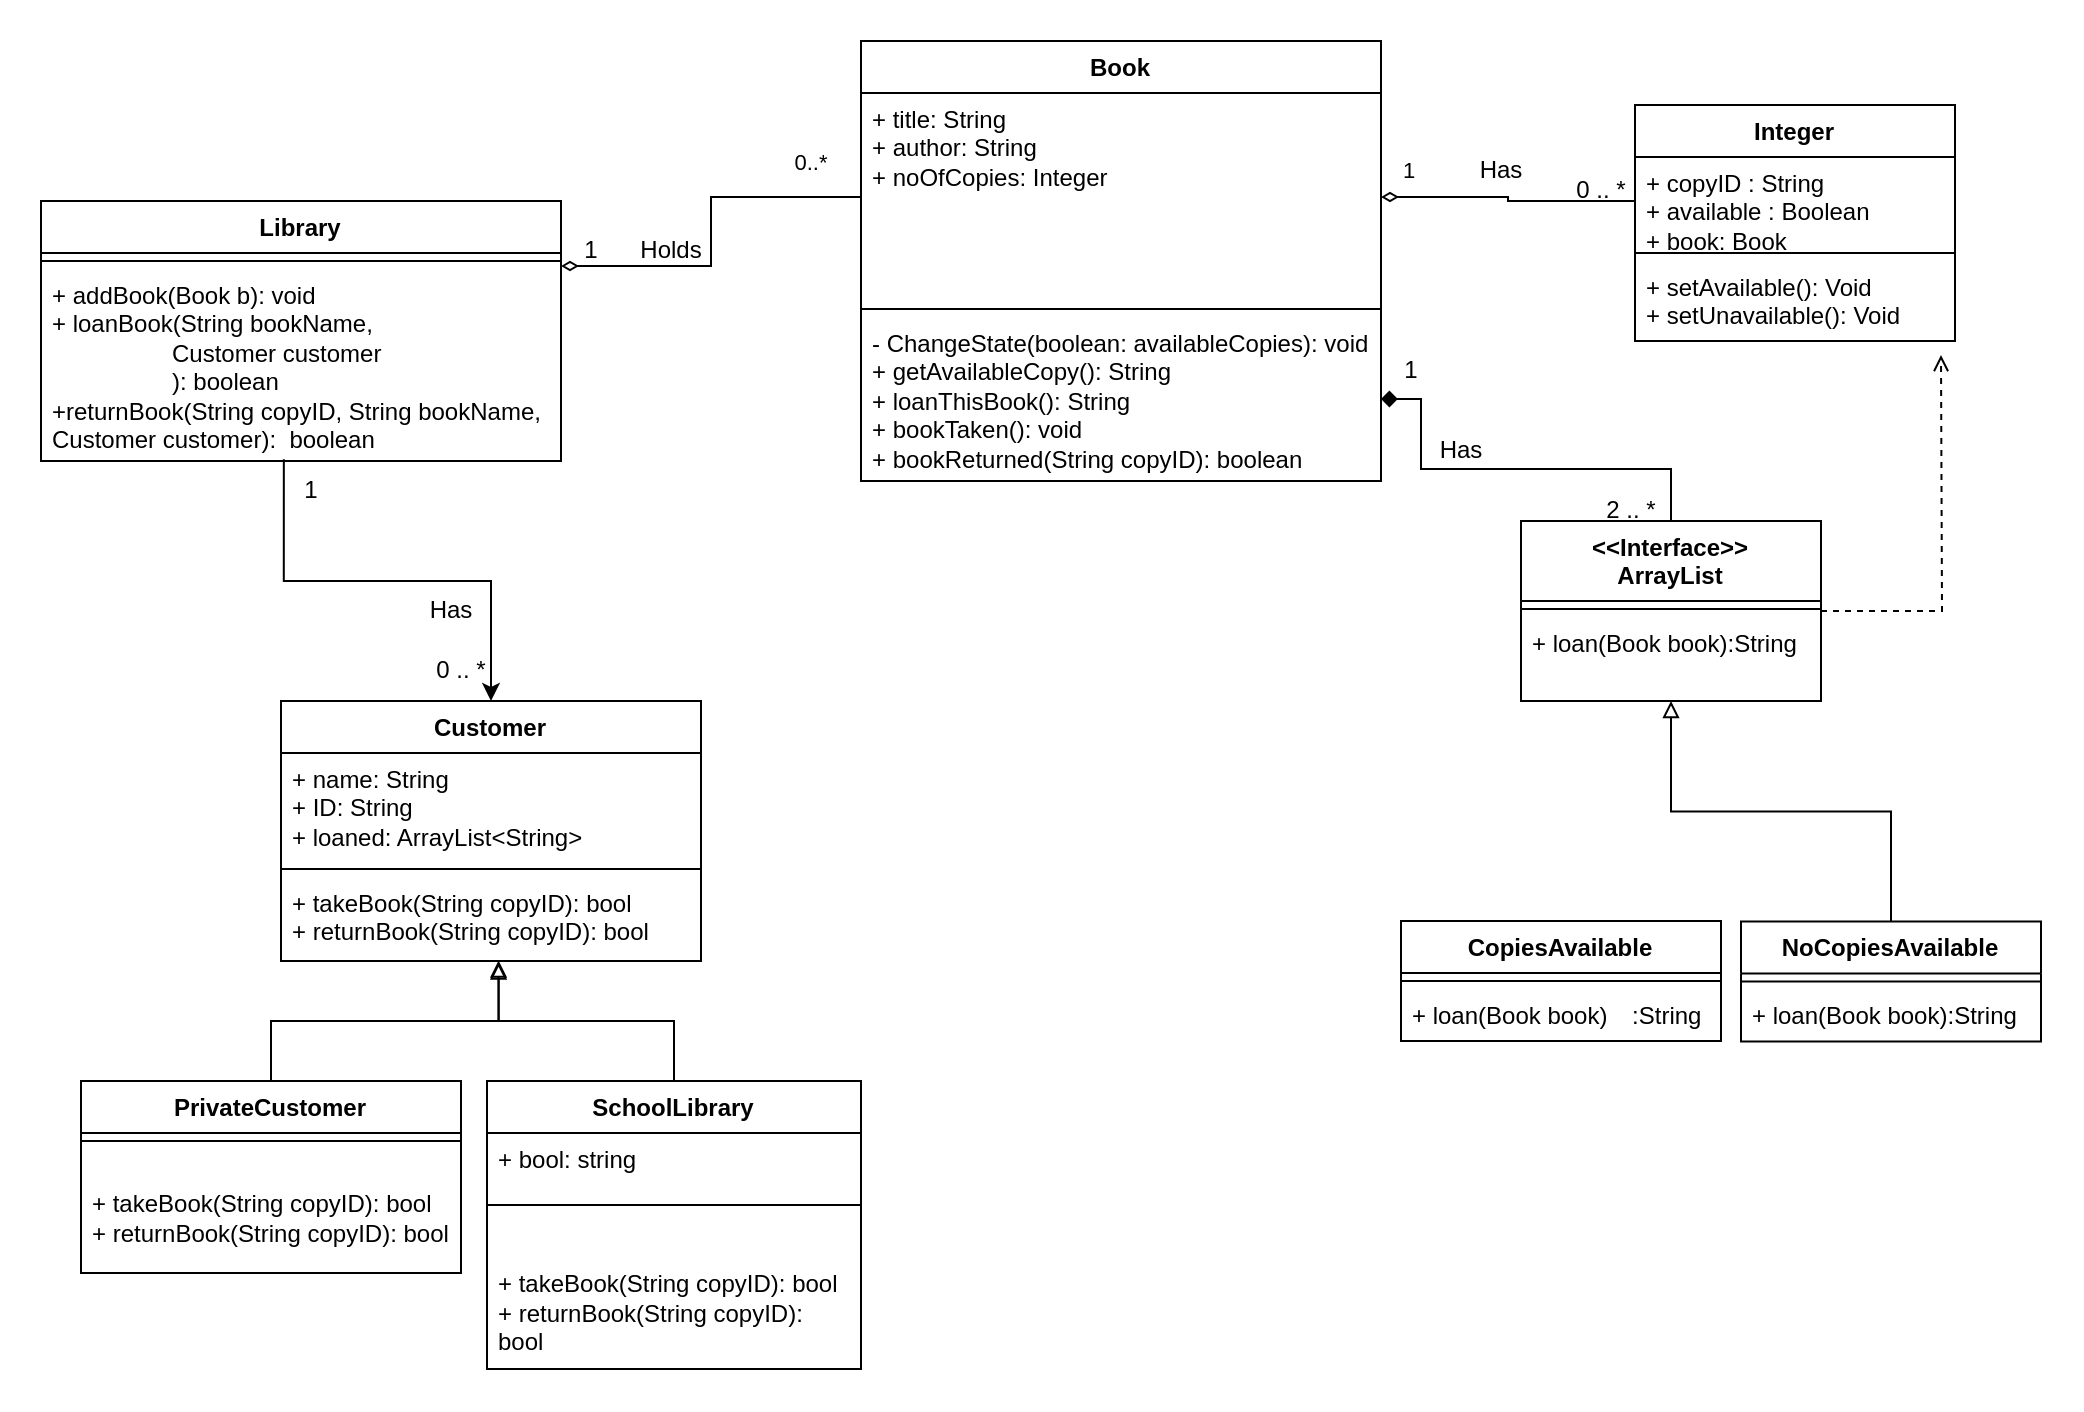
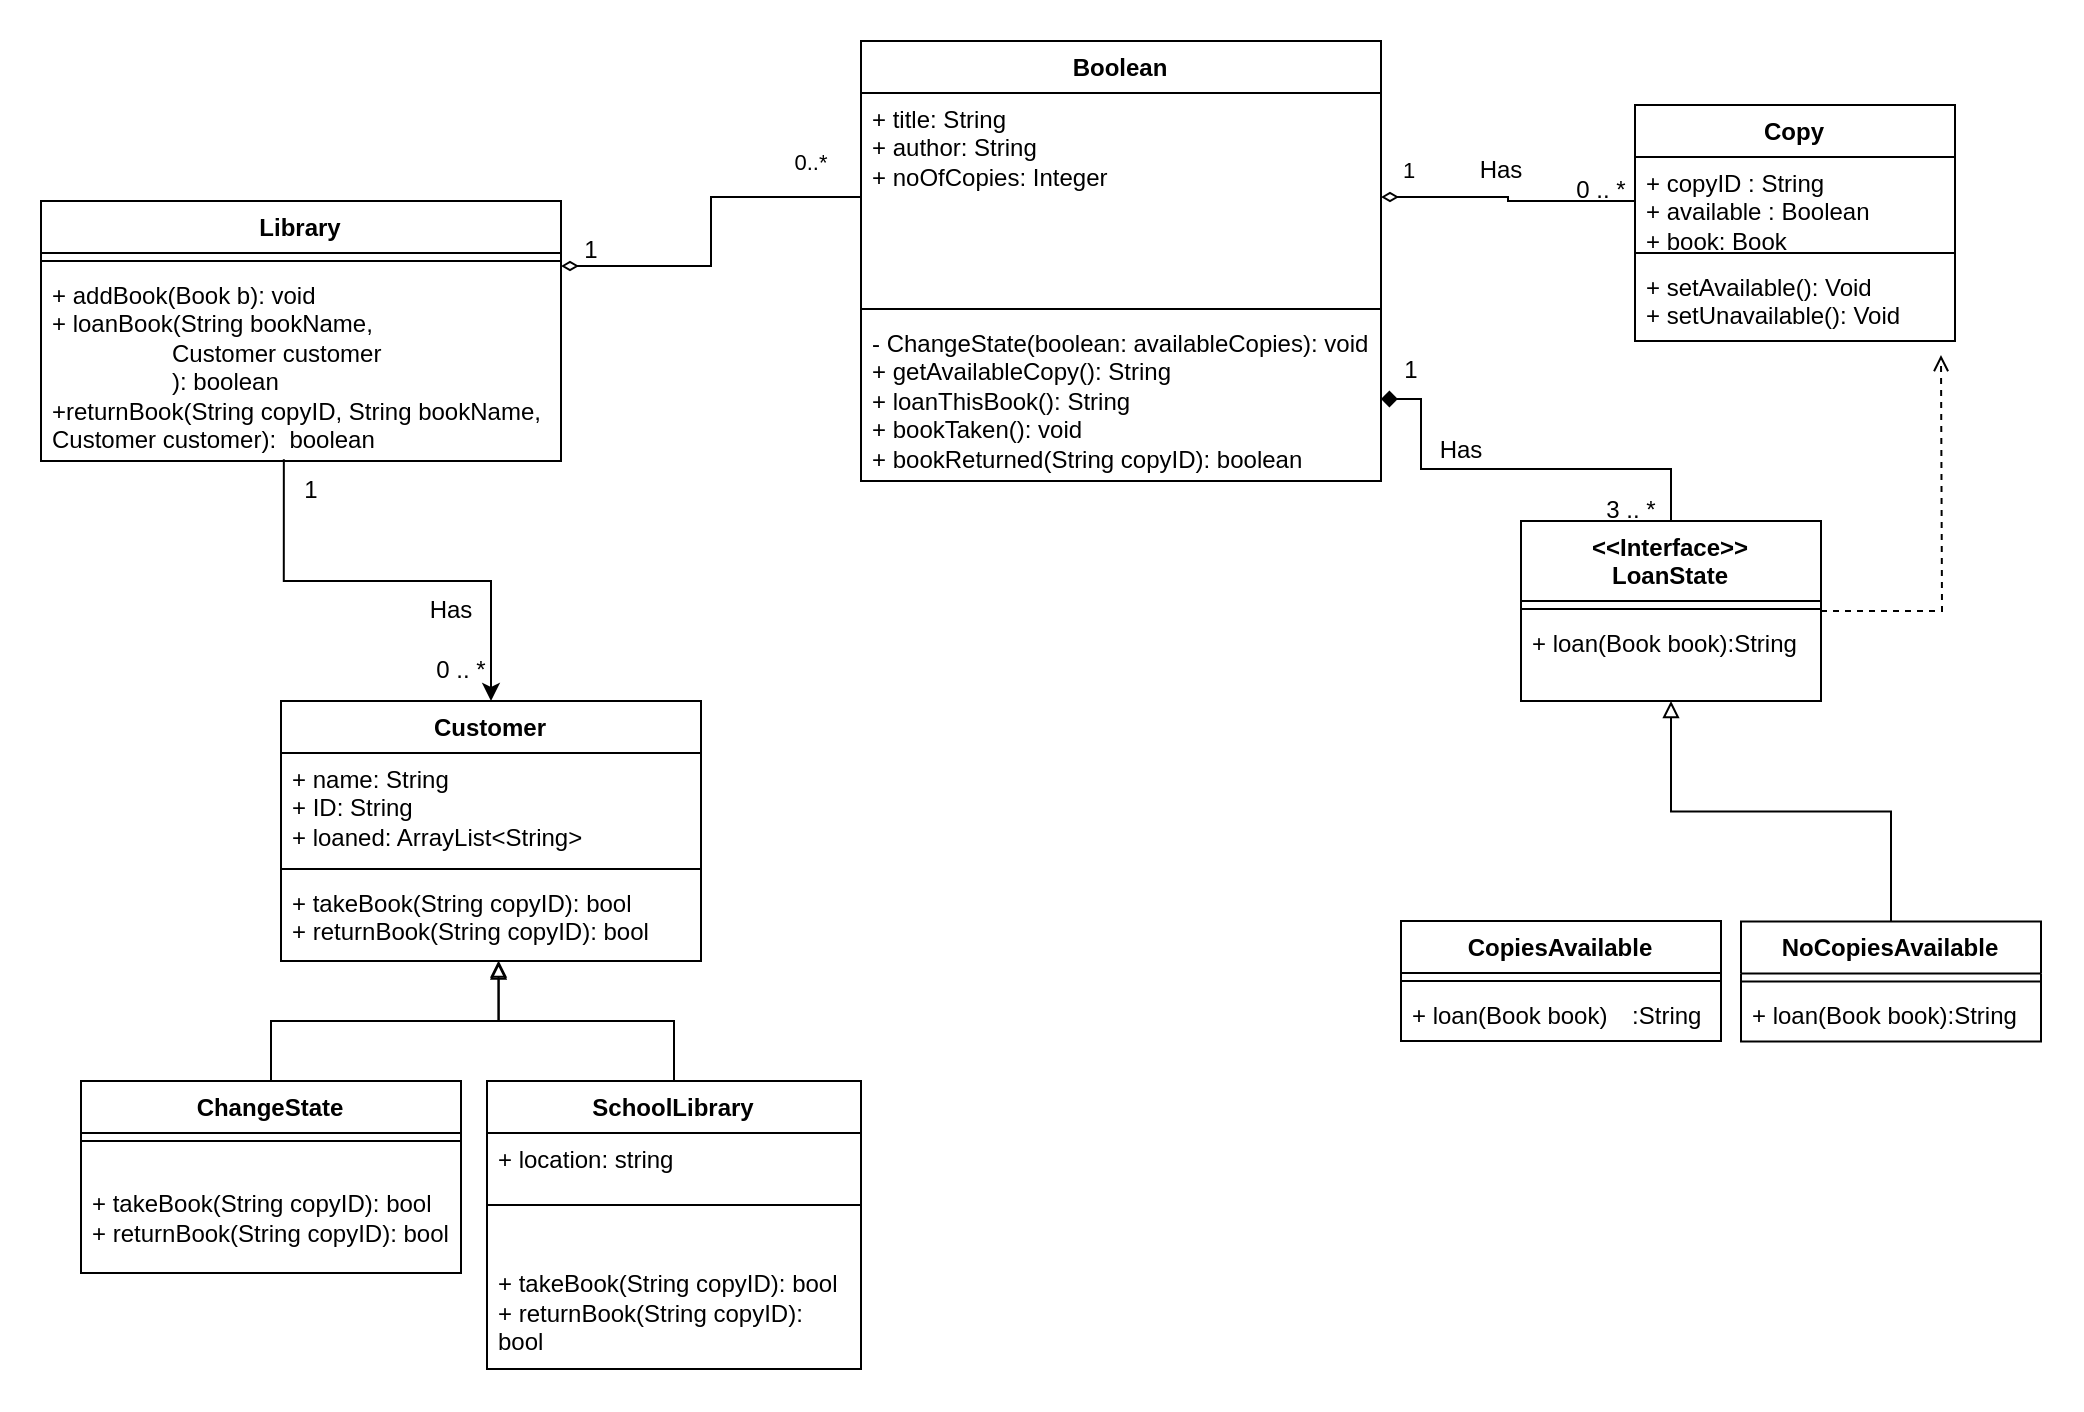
node "Book": label "Book" -> "Boolean"
node "Integer": label "Integer" -> "Copy"
node "Holds": removed
node "2 .. *": label "2 .. *" -> "3 .. *"
node "<<Interface>> ArrayList": label "<<Interface>> ArrayList" -> "<<Interface>> LoanState"
node "PrivateCustomer": label "PrivateCustomer" -> "ChangeState"
node "+ bool: string": label "+ bool: string" -> "+ location: string"
